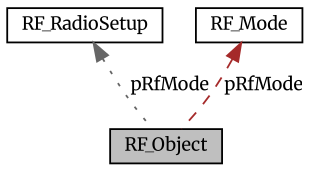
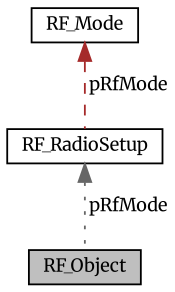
edge "RF_Object" -> "RF_Mode": now "RF_RadioSetup" -> "RF_Mode"
